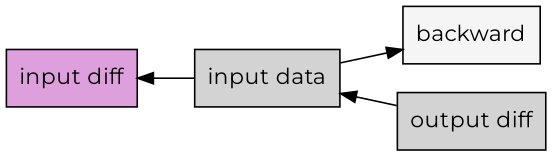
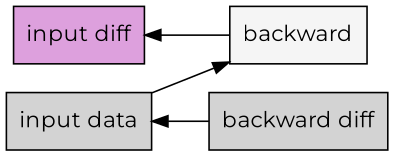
edge "input data" -> "input diff": now "backward" -> "input diff"
node "output diff": label "output diff" -> "backward diff"
